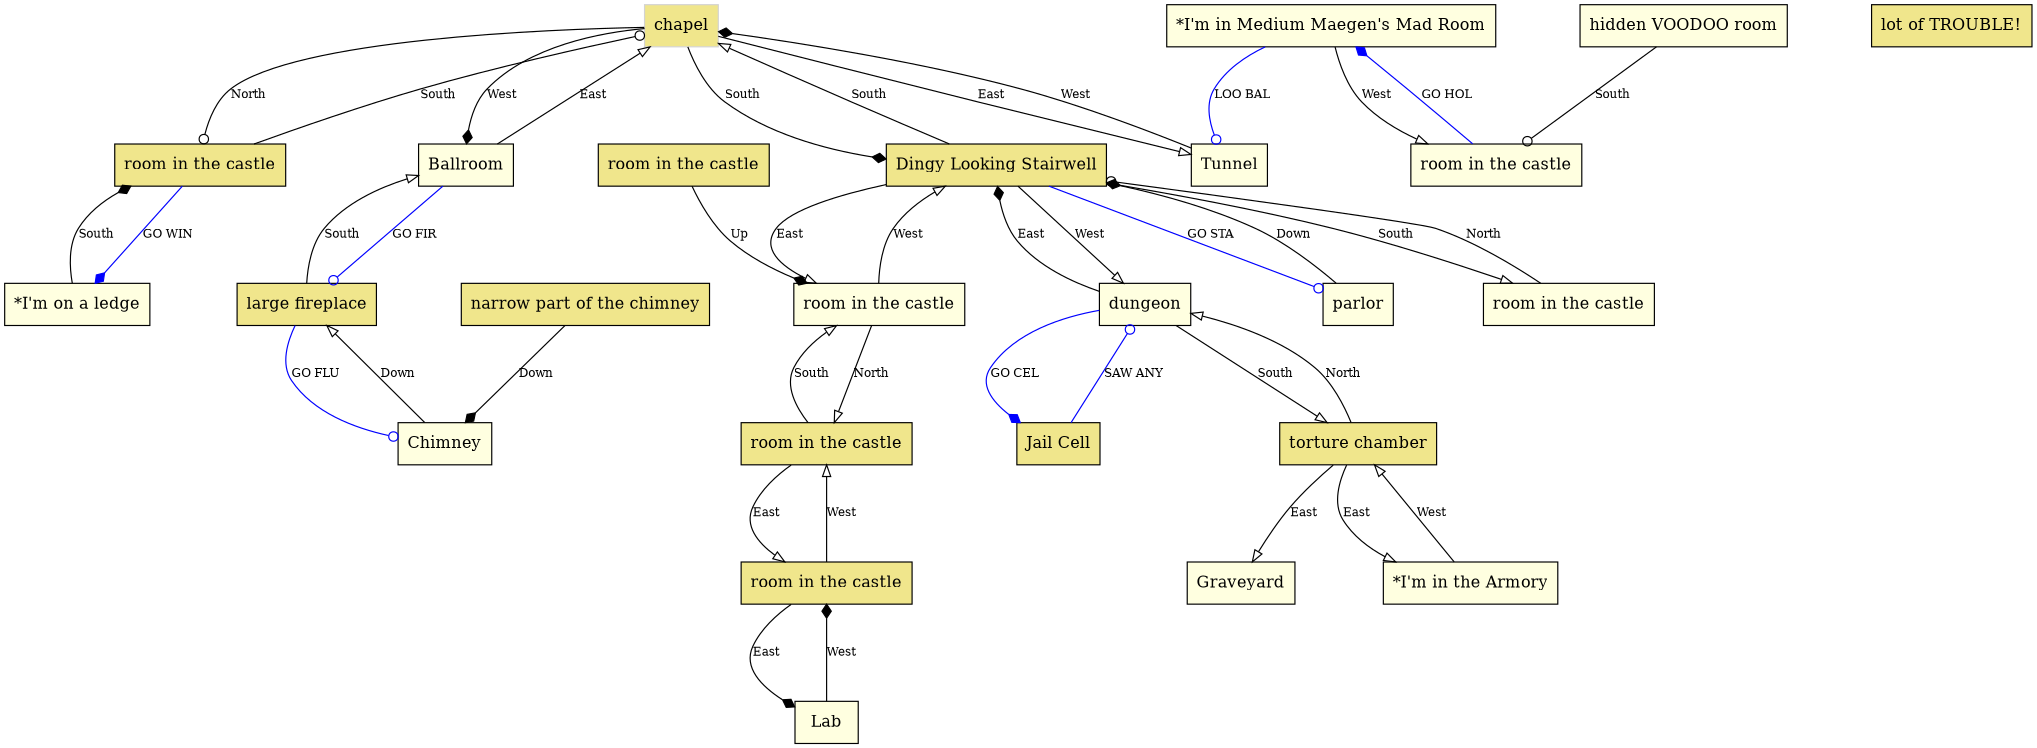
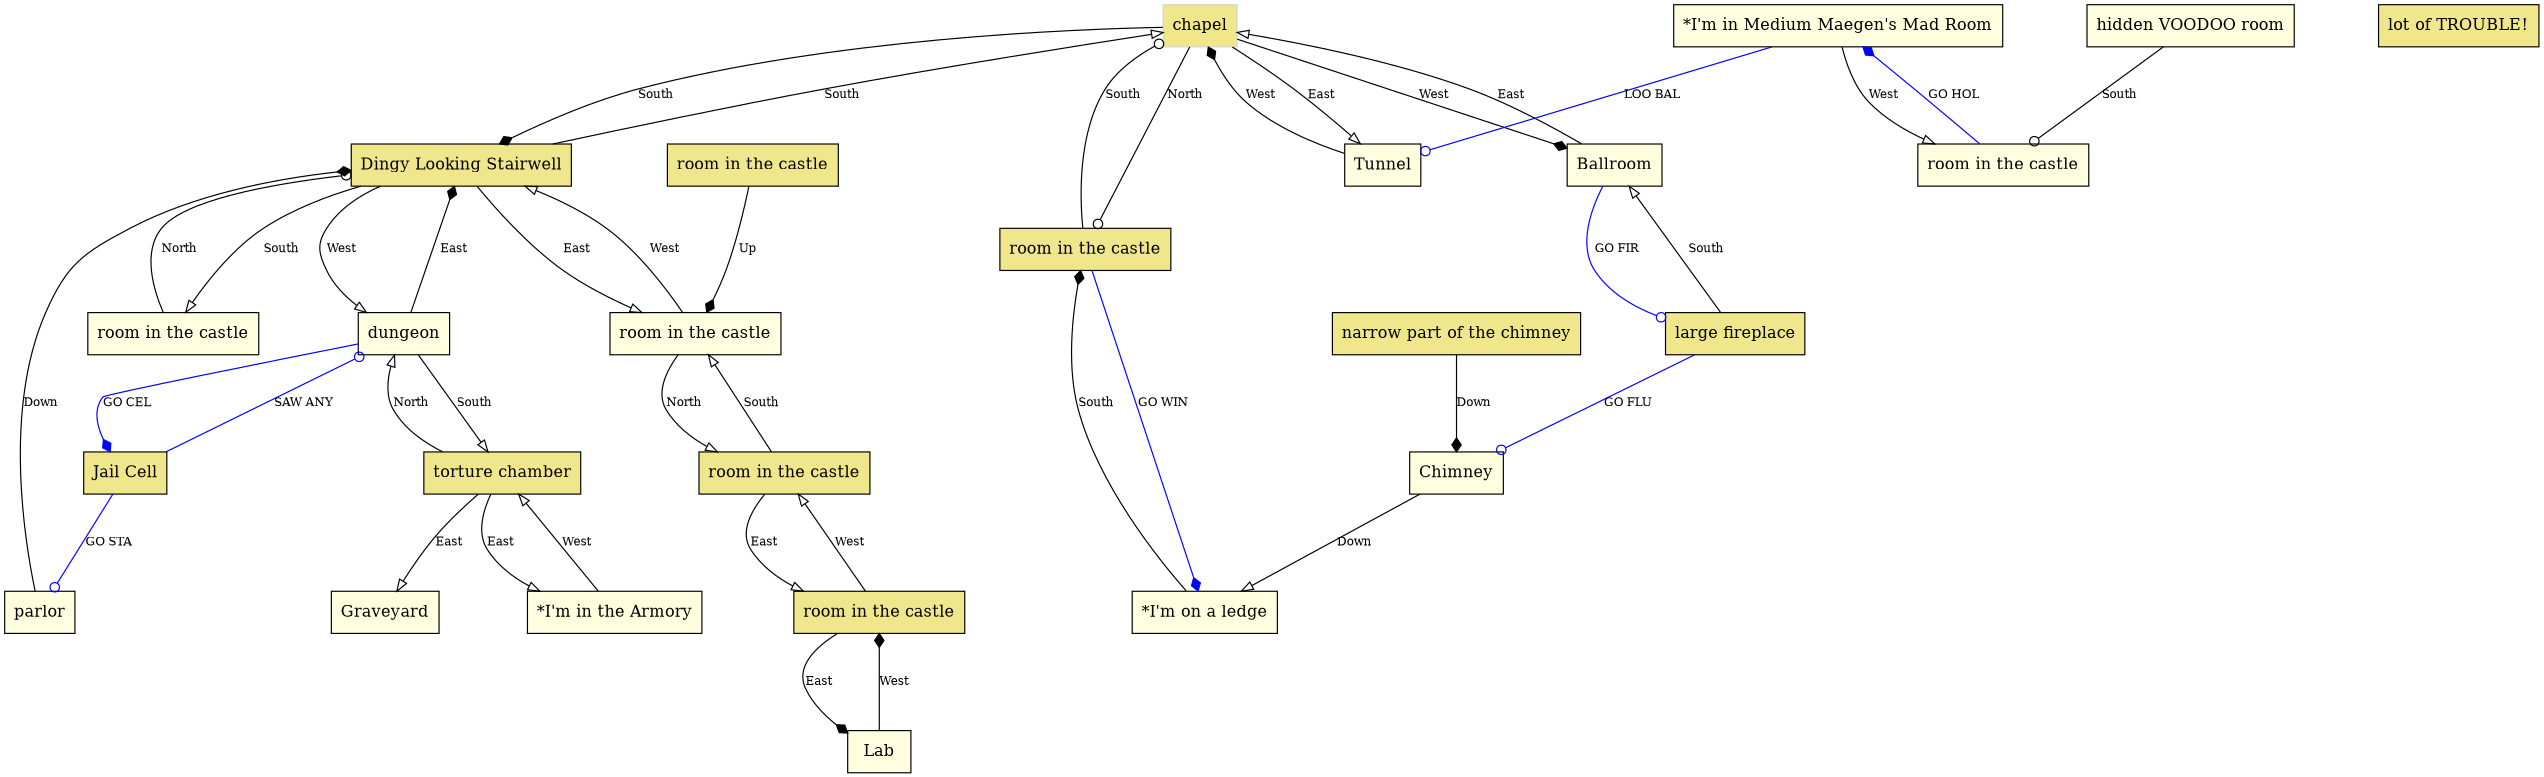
edge "Dingy Looking Stairwell" -> "parlor": now "Jail Cell" -> "parlor"
edge "Chimney" -> "large fireplace": now "Chimney" -> "*I'm on a ledge"
